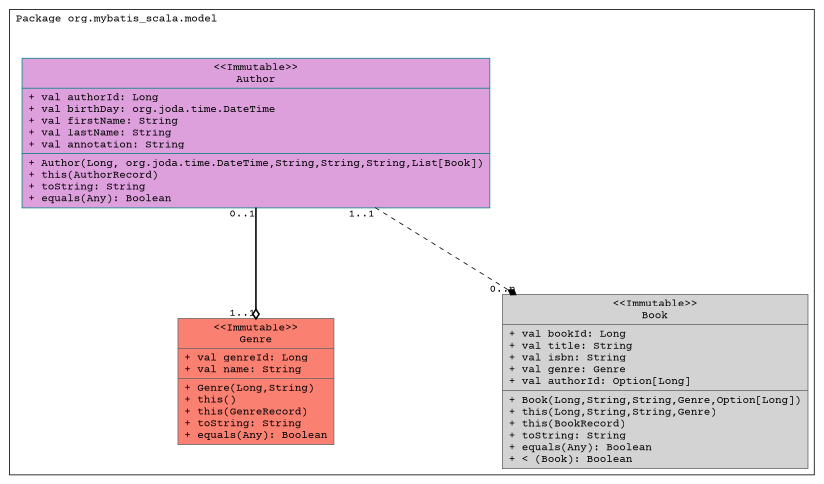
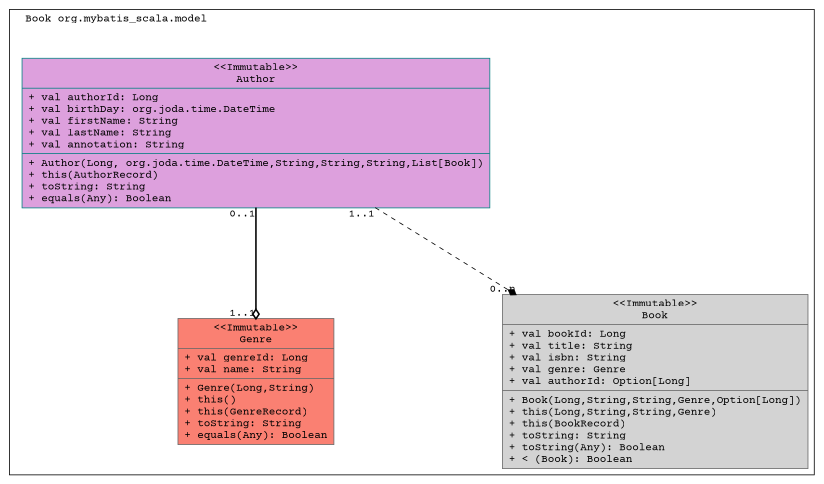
cluster "Package org.mybatis_scala.model": label "Package org.mybatis_scala.model" -> "Book org.mybatis_scala.model"
node "Book": text "+ equals(Any): Boolean" -> "+ toString(Any): Boolean"
